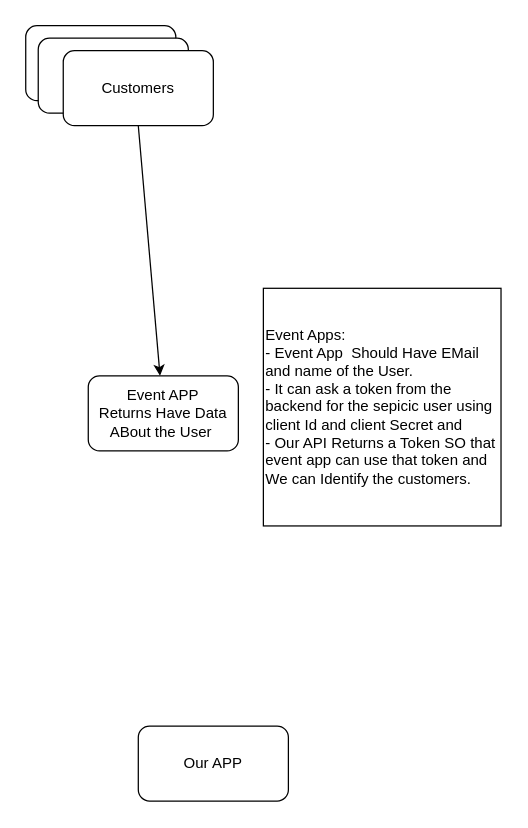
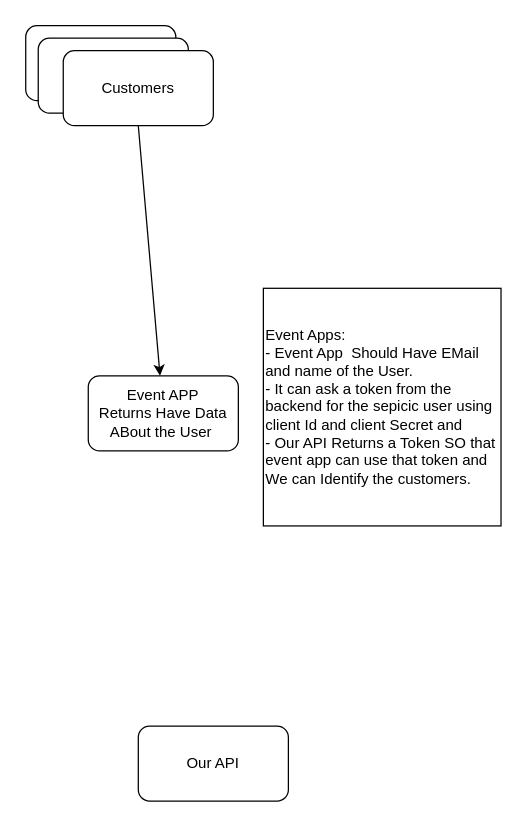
node "Our APP": label "Our APP" -> "Our API"
